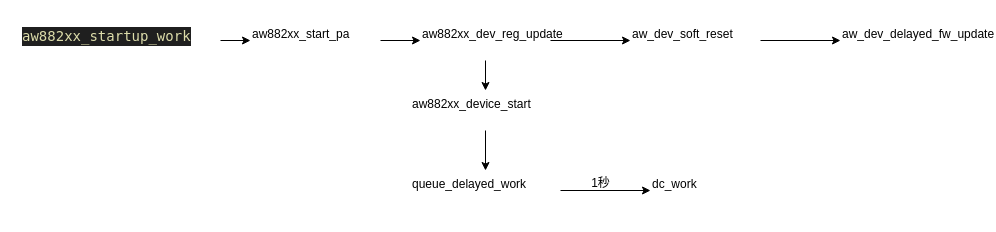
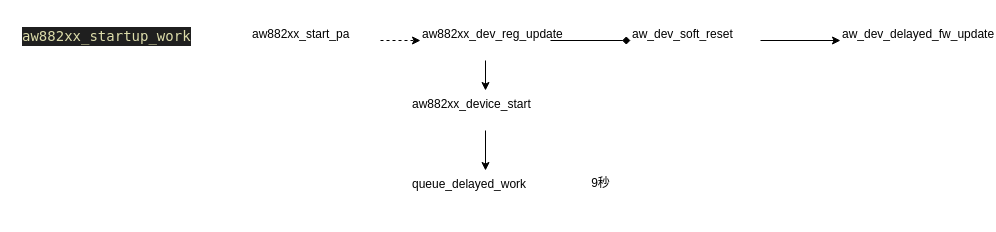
edge "aw882xx_startup_work" -> "aw882xx_start_pa": removed
edge "aw882xx_start_pa" -> "aw882xx_dev_reg_update": style solid -> dashed
edge "aw882xx_dev_reg_update" -> "aw_dev_soft_reset": arrowhead classic -> diamond
node "1秒": label "1秒" -> "9秒"
edge "queue_delayed_work" -> "dc_work": removed
node "dc_work": removed
